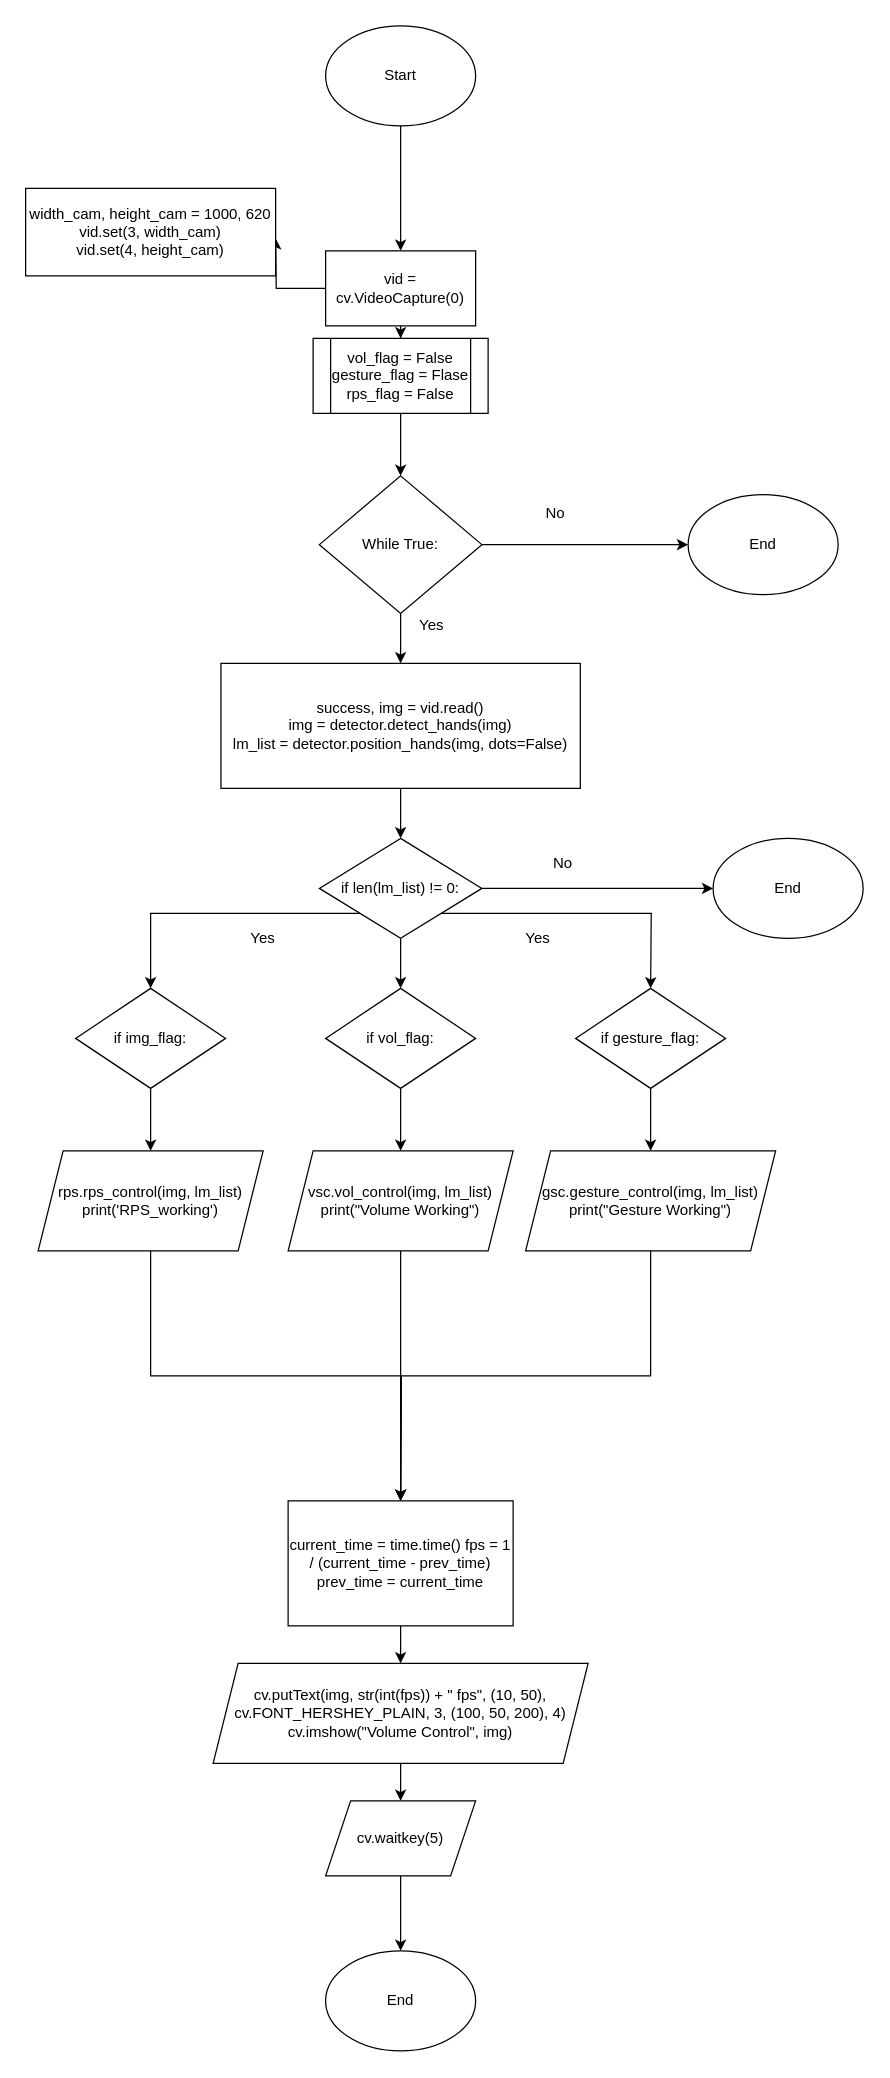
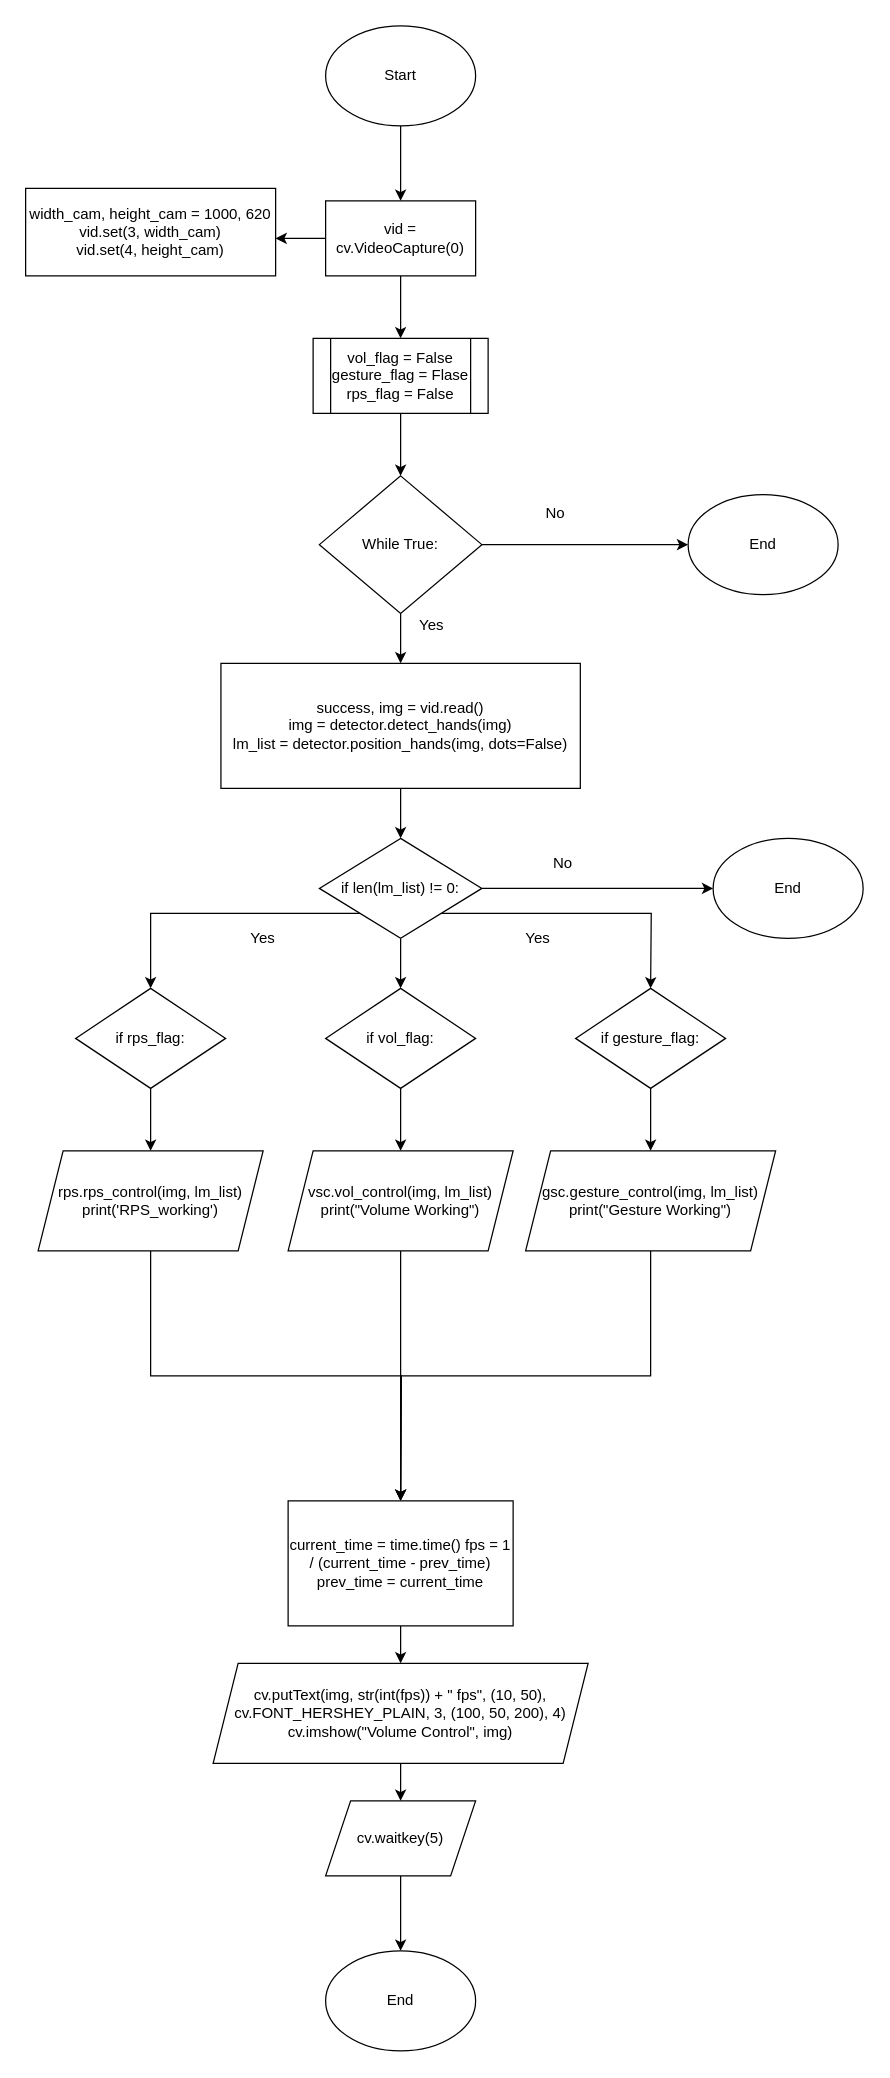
node "vid = cv.VideoCapture(0)": moved (401, 288) -> (401, 238)
node "if img_flag:": label "if img_flag:" -> "if rps_flag:"
